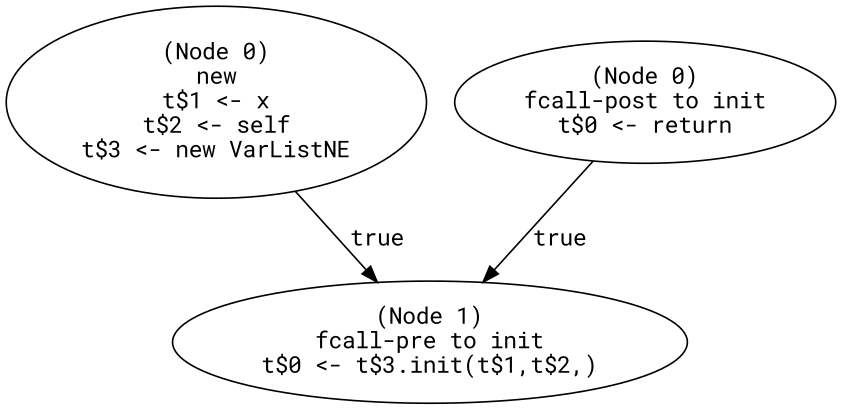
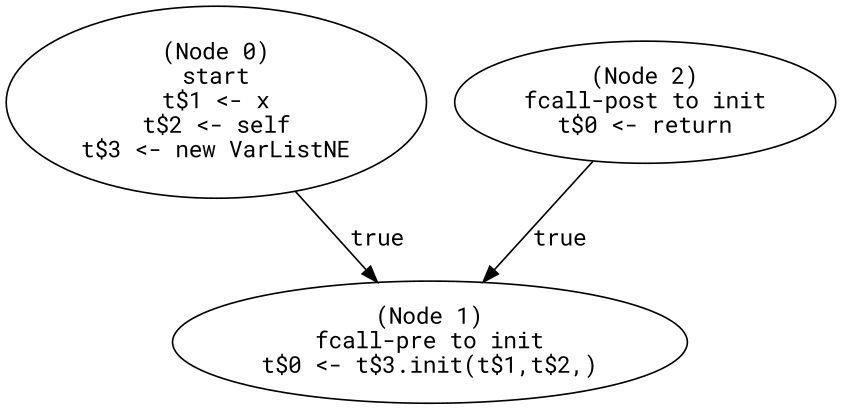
node "(Node 0) new t$1 <- x t$2 <- self t$3 <- new VarListNE": label "(Node 0) new t$1 <- x t$2 <- self t$3 <- new VarListNE" -> "(Node 0) start t$1 <- x t$2 <- self t$3 <- new VarListNE"
node "(Node 0) fcall-post to init t$0 <- return": label "(Node 0) fcall-post to init t$0 <- return" -> "(Node 2) fcall-post to init t$0 <- return"
